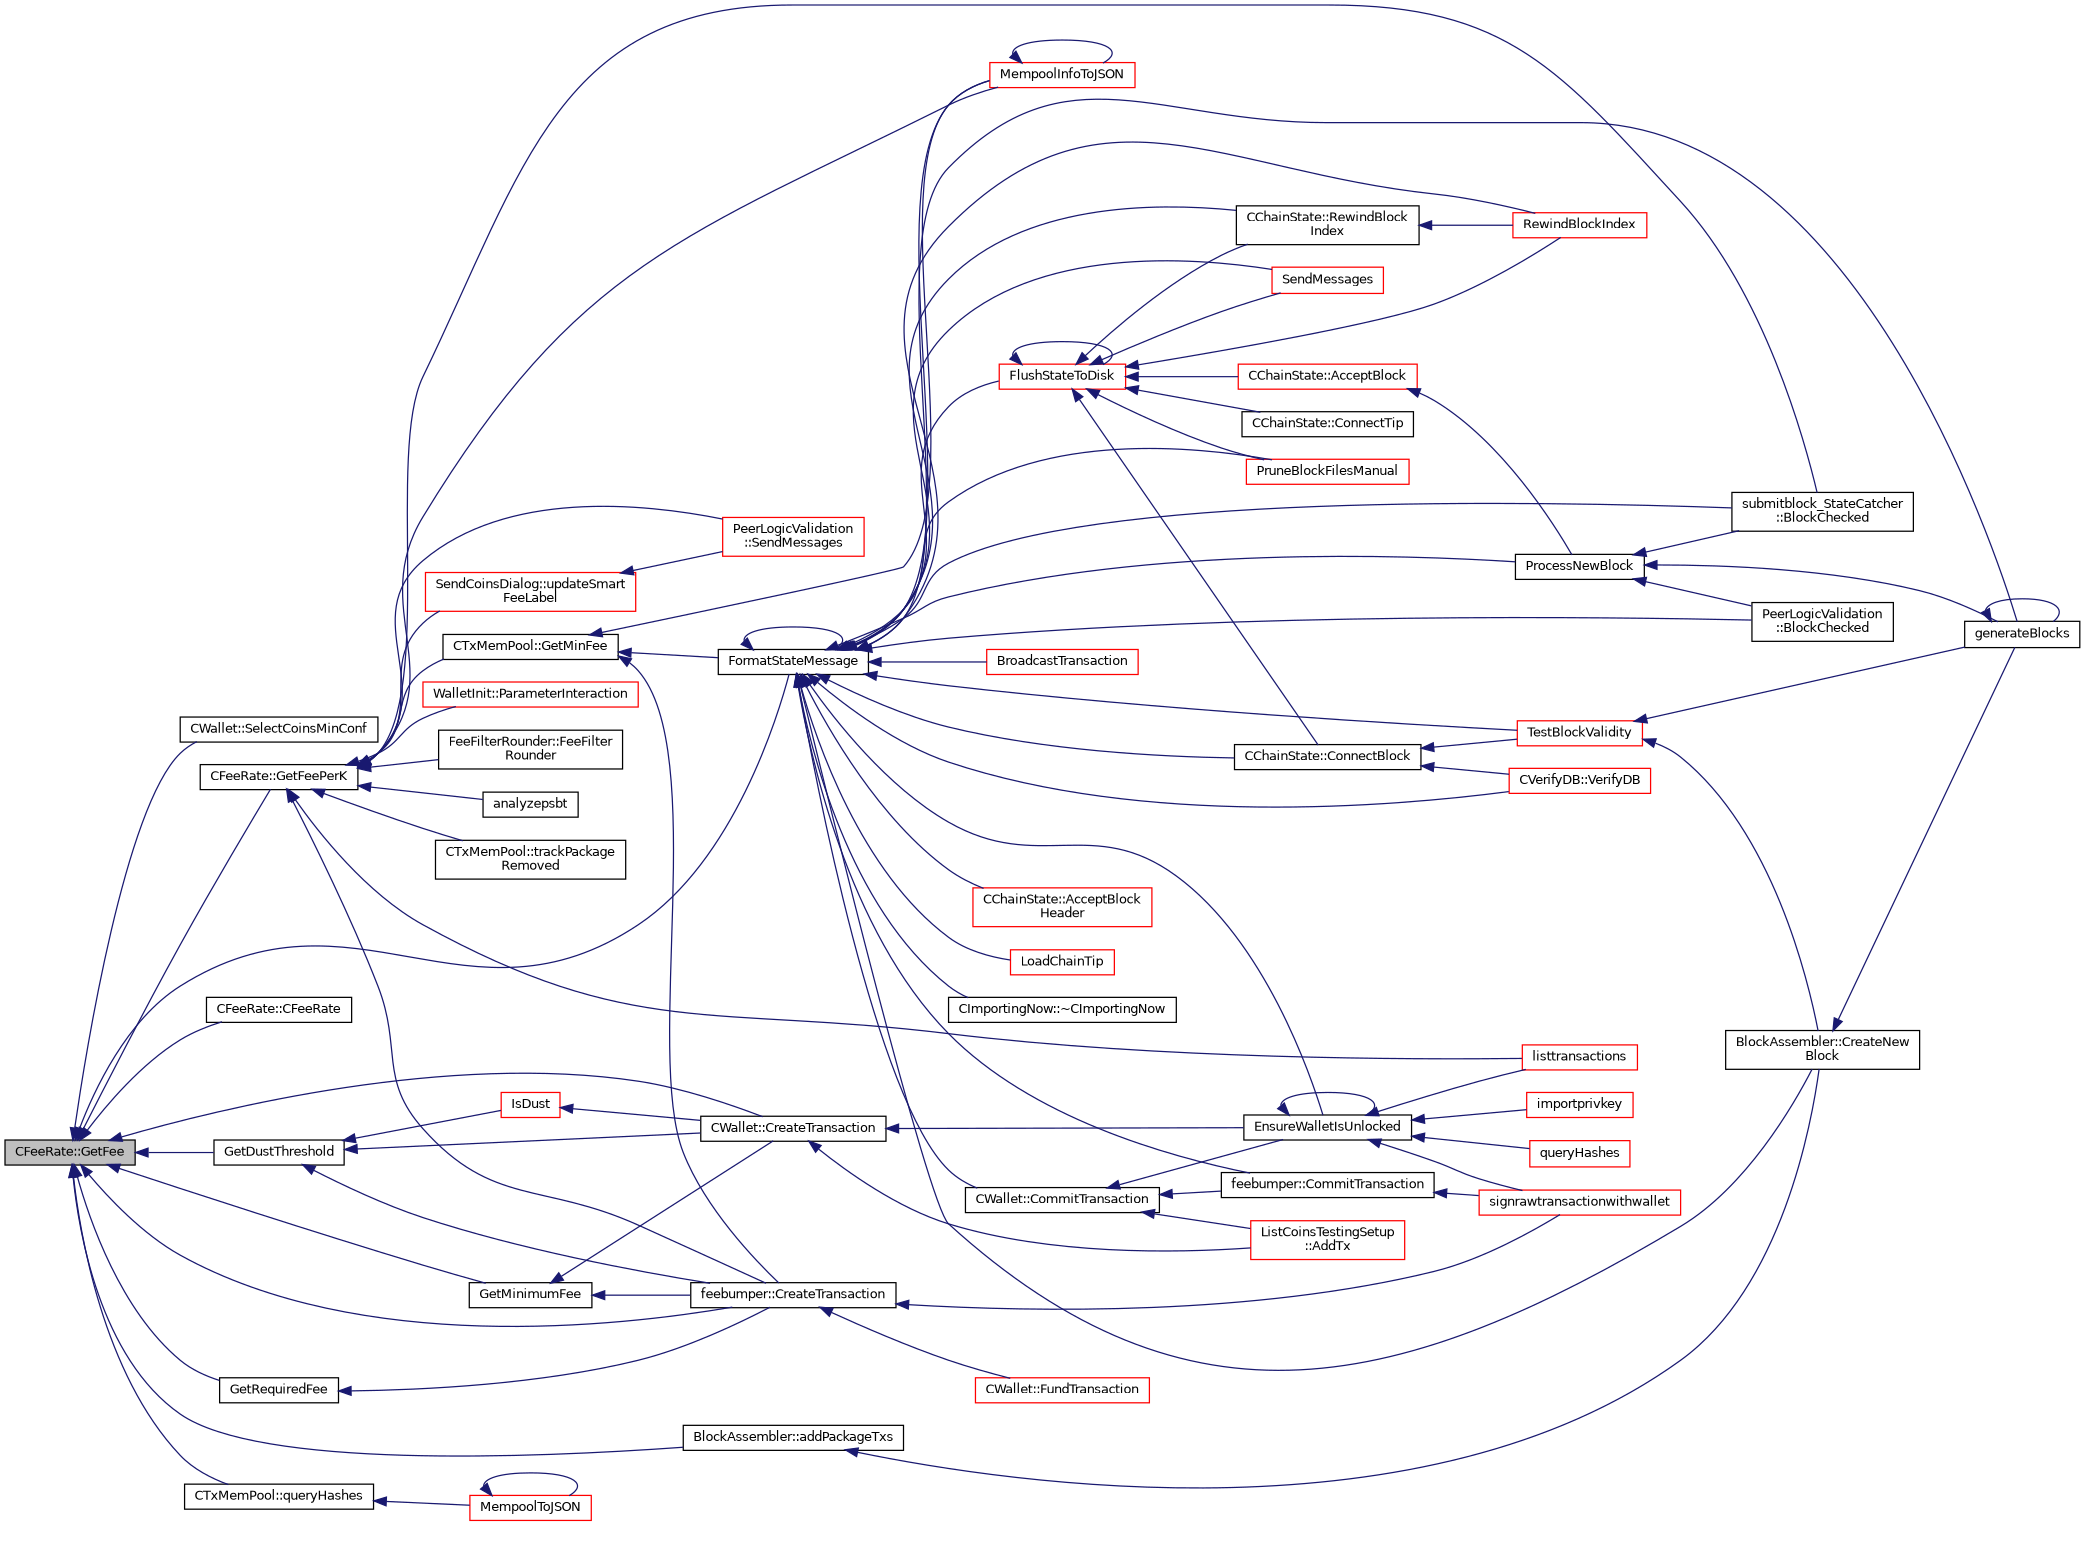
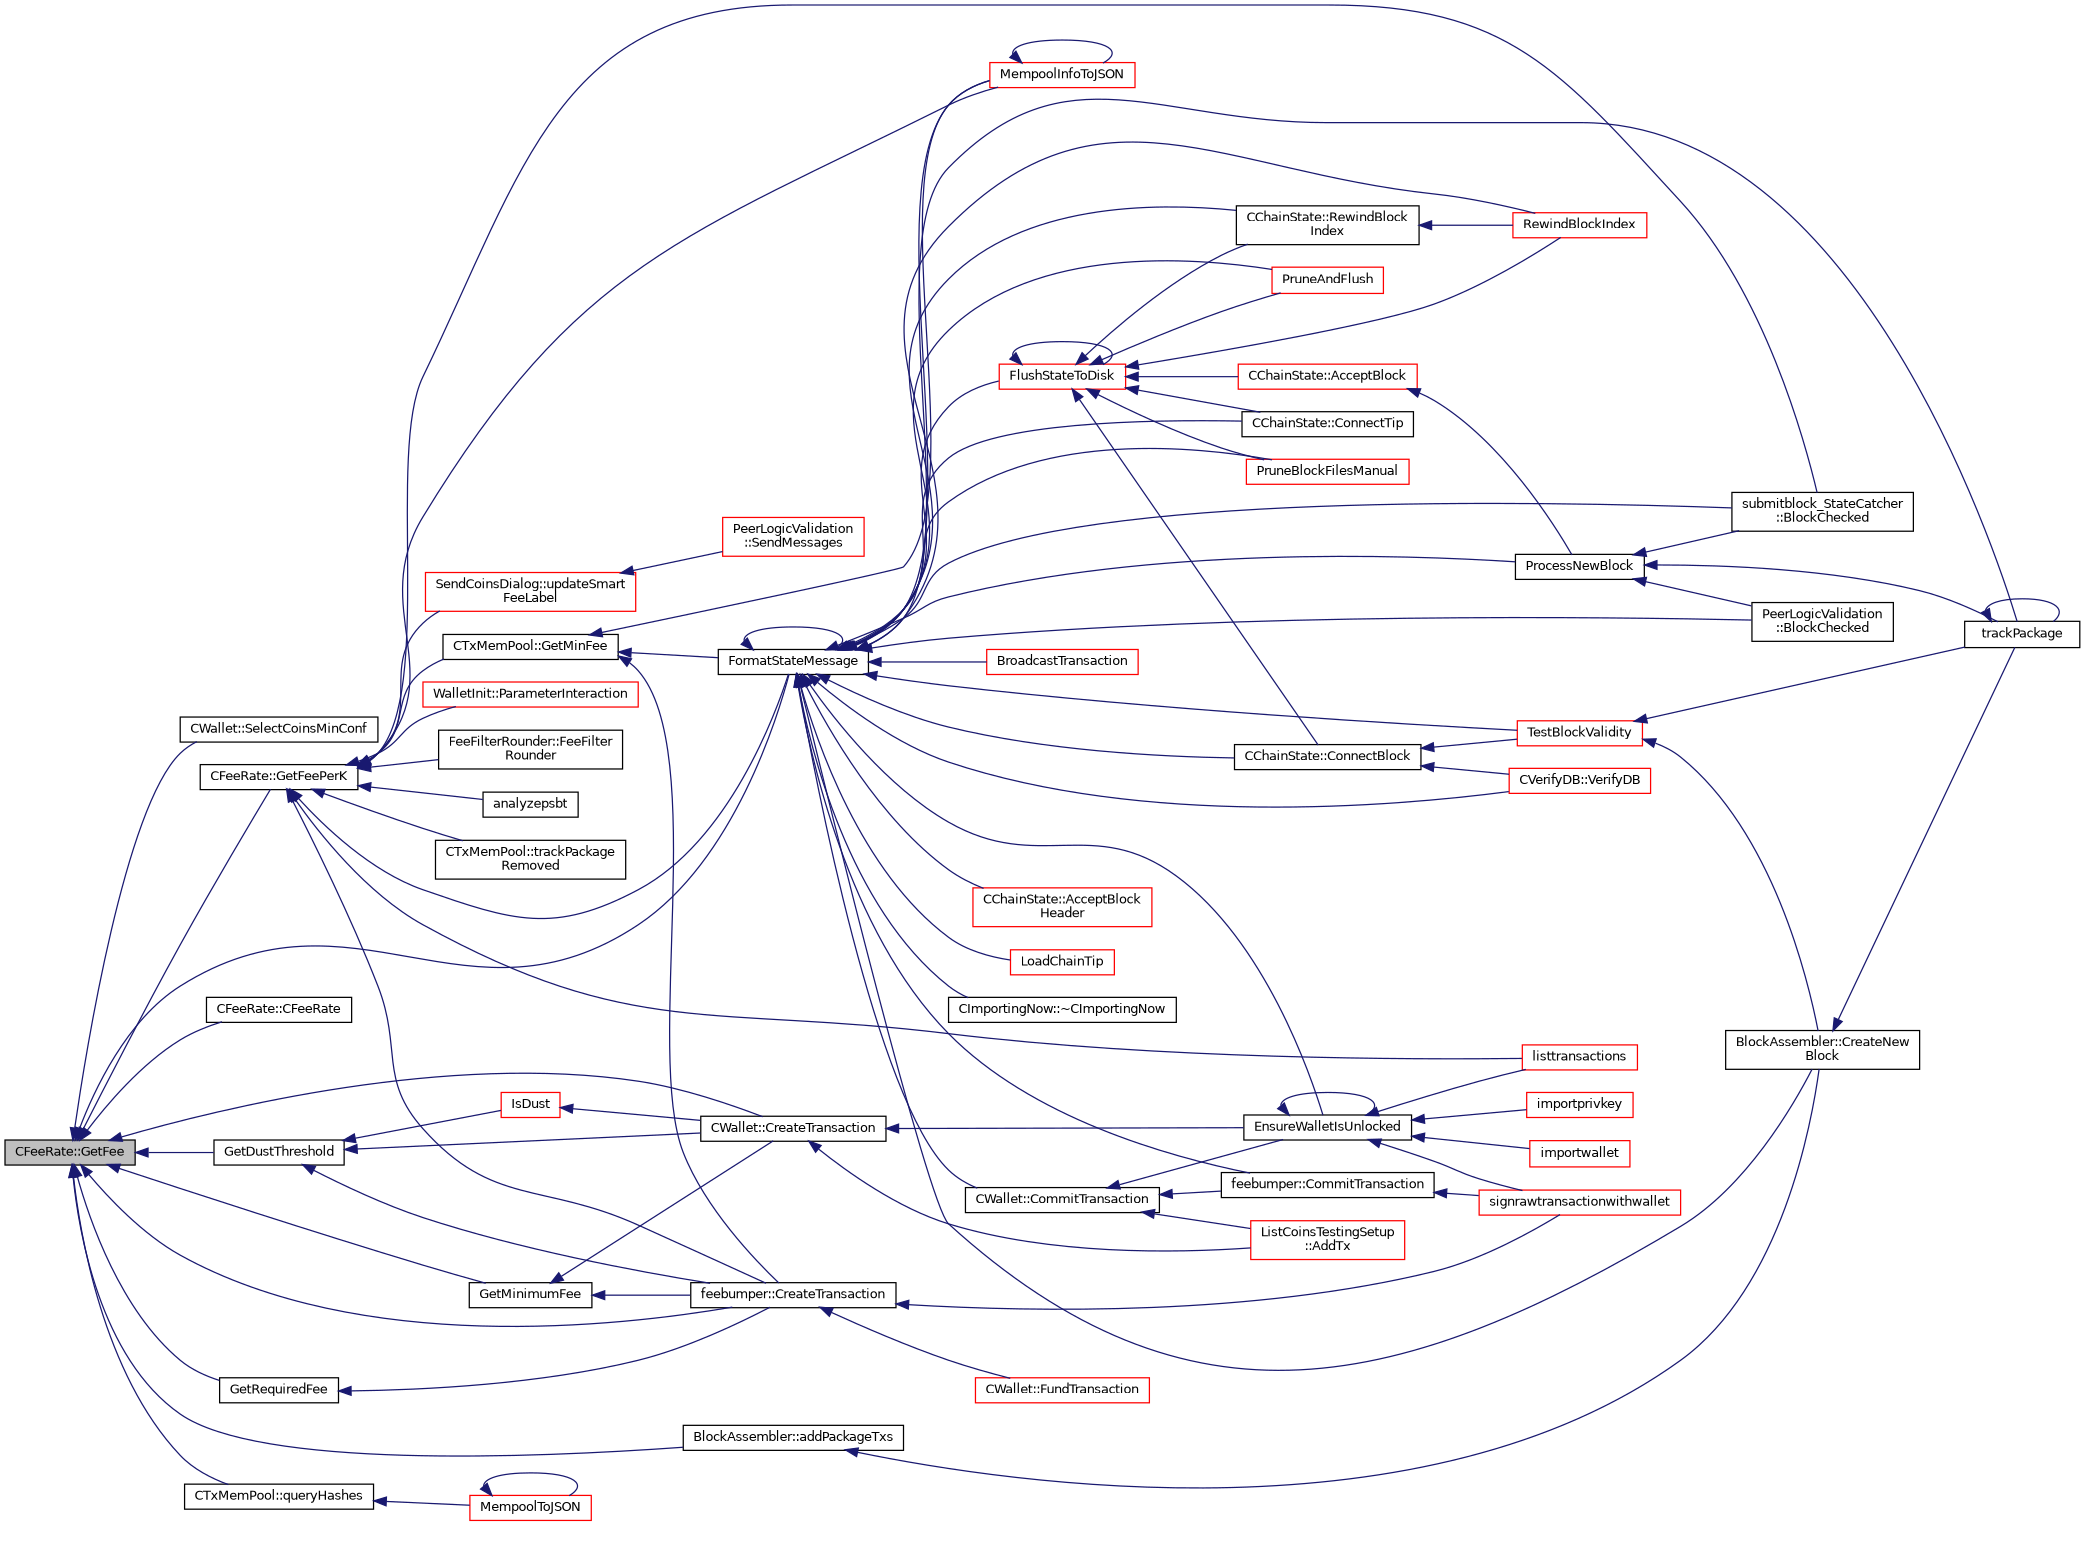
node "SendMessages": label "SendMessages" -> "PruneAndFlush"
edge "CChainState::ConnectTip" -> "FormatStateMessage": added
edge "PeerLogicValidation ::SendMessages" -> "CFeeRate::GetFeePerK": now "FormatStateMessage" -> "CFeeRate::GetFeePerK"
node "generateBlocks": label "generateBlocks" -> "trackPackage"
node "queryHashes": label "queryHashes" -> "importwallet"
